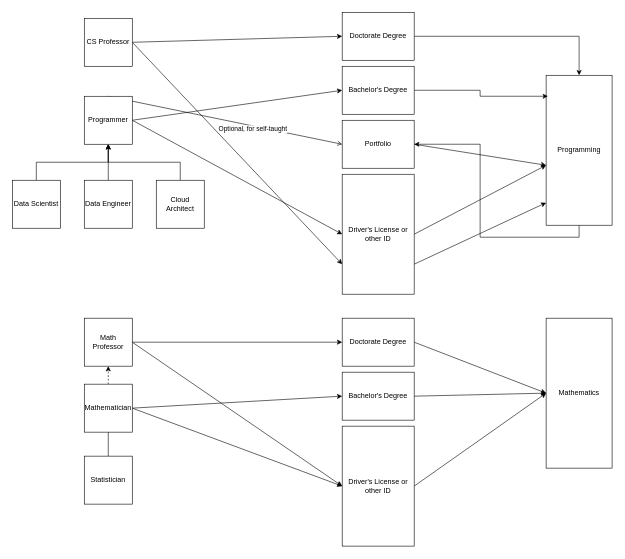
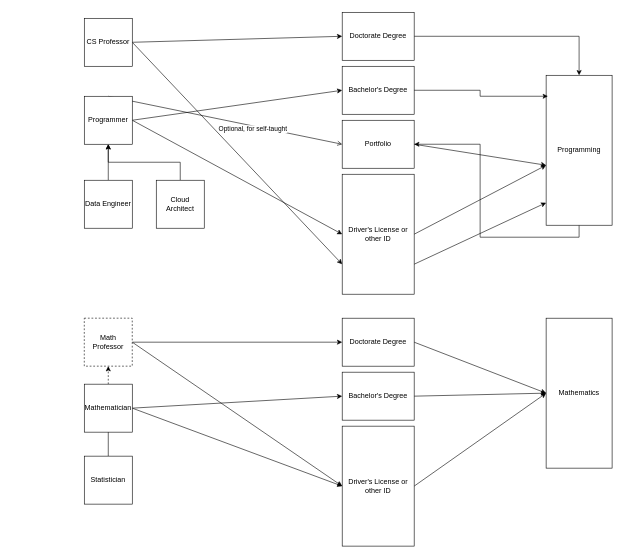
edge "Data Scientist" -> "Programmer": removed
node "Data Scientist": removed
node "Math Professor": style solid -> dashed
